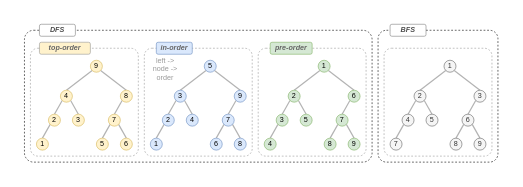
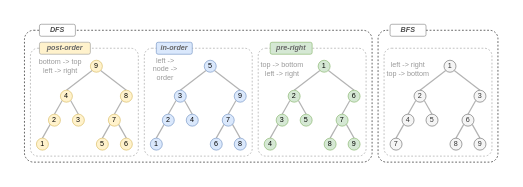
node "top-order": label "top-order" -> "post-order"
node "pre-order": label "pre-order" -> "pre-right"
node "bottom -> top left -> right": added
node "top -> bottom left -> right": added
node "left -> right top -> bottom": added
